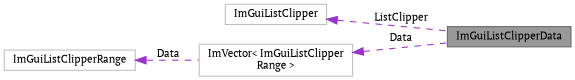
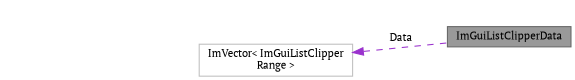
node "ImGuiListClipper": removed
node "ImGuiListClipperRange": removed
